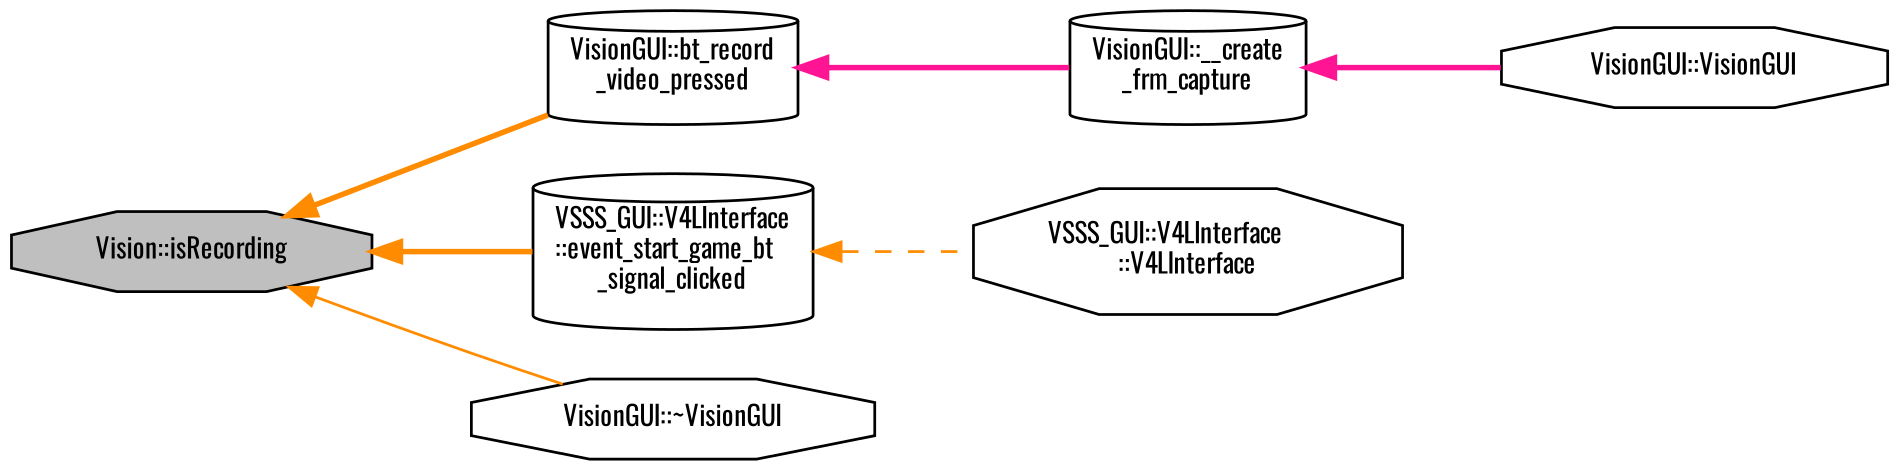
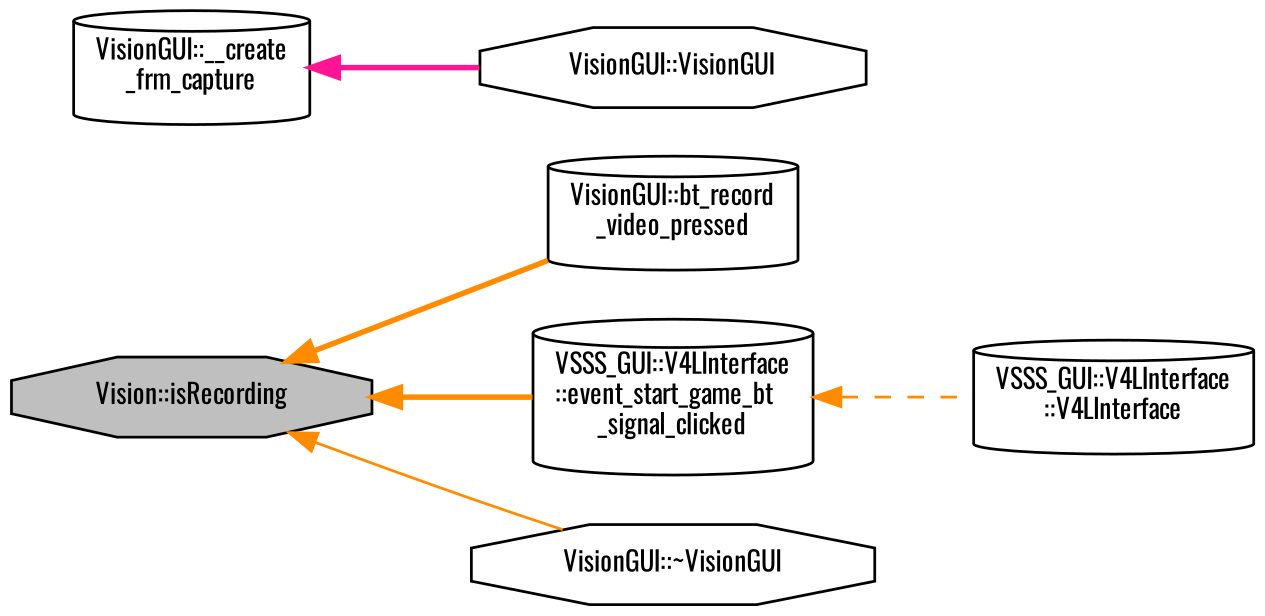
edge "VisionGUI::__create _frm_capture" -> "VisionGUI::bt_record _video_pressed": removed
node "VSSS_GUI::V4LInterface ::V4LInterface": shape octagon -> cylinder
